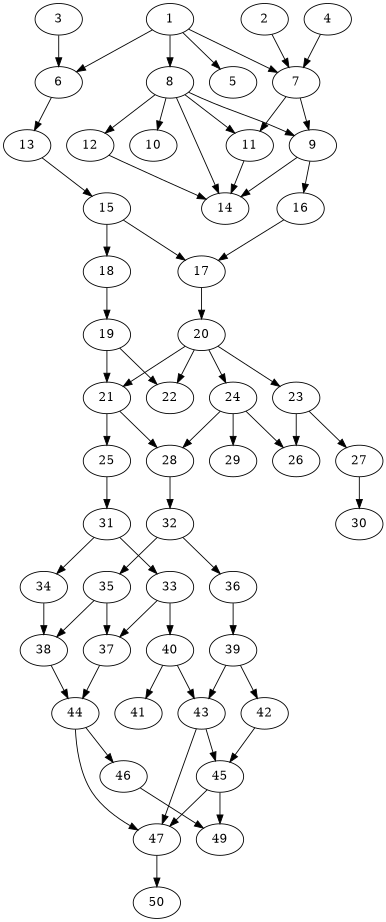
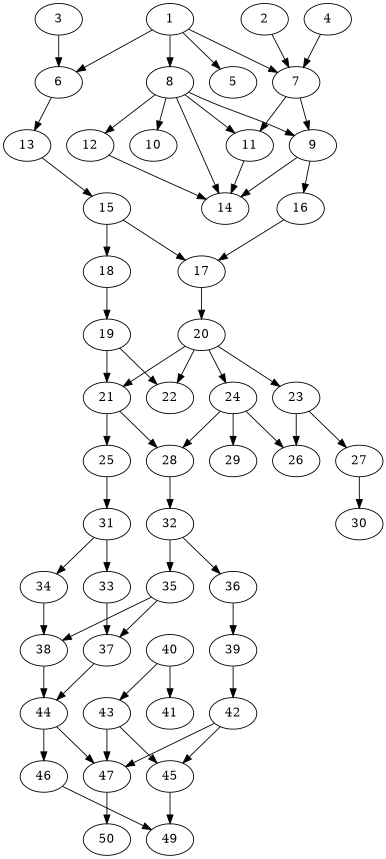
edge "33" -> "40": removed
edge "39" -> "43": removed
edge "45" -> "47": now "42" -> "47"
